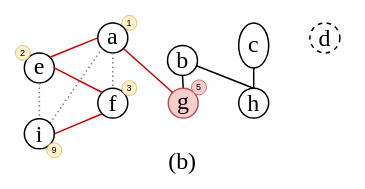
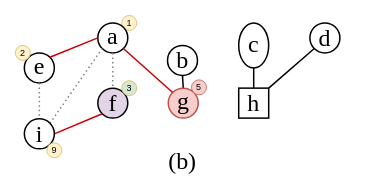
node "d": style dashed -> solid
edge "b" -- "h": now "d" -- "h"
edge "e" -- "f": removed
node "3": fillcolor #fff2cc -> #d5e8d4
node "f": fillcolor #ffffff -> #e1d5e7
node "h": shape ellipse -> rectangle
